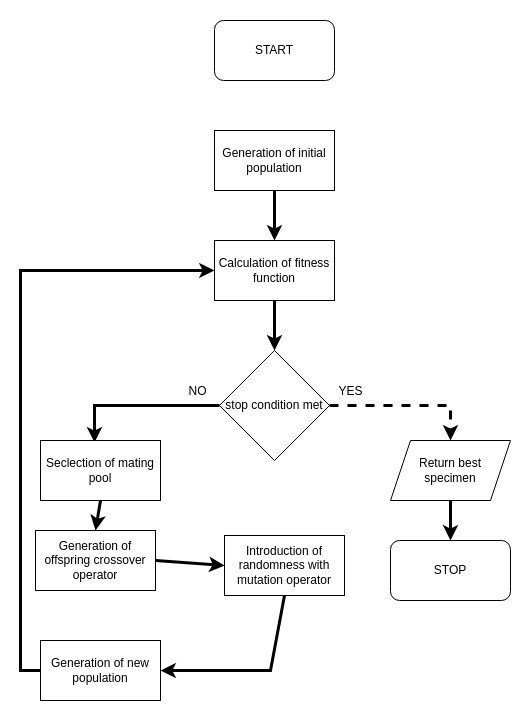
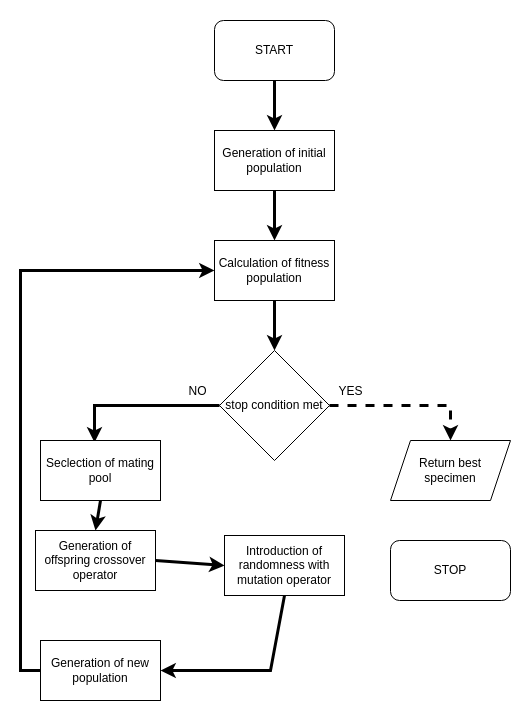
edge "START" -> "Generation of initial population": added
node "Calculation of fitness function": label "Calculation of fitness function" -> "Calculation of fitness population"
edge "Return best specimen" -> "STOP": removed
